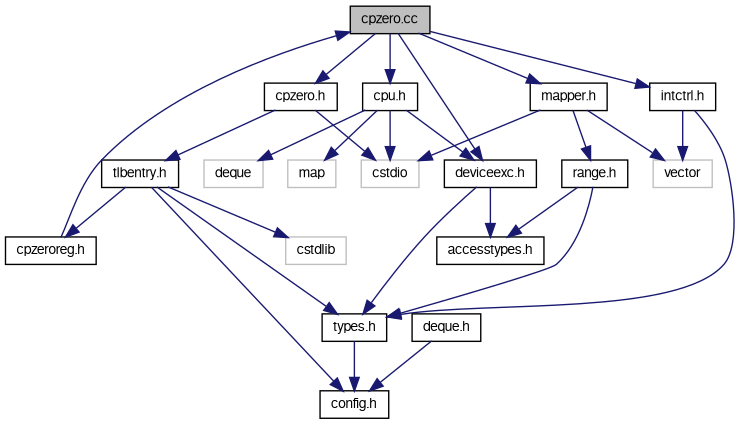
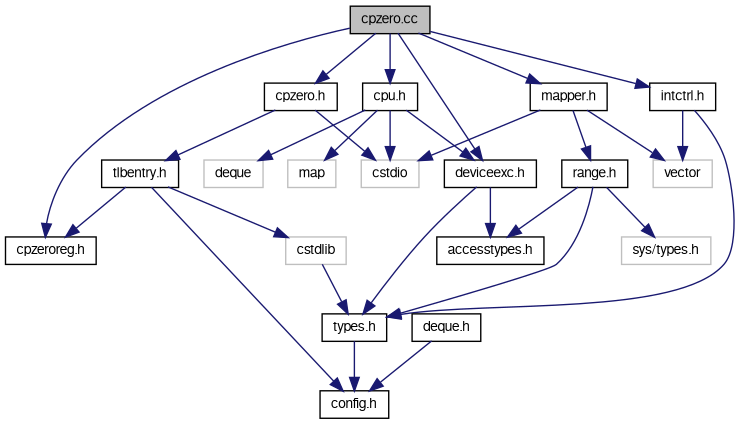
edge "cpzeroreg.h" -> "cpzero.cc": reversed
edge "tlbentry.h" -> "types.h": now "cstdlib" -> "types.h"
node "sys/types.h": added
